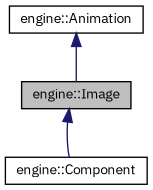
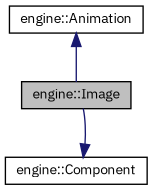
edge "engine::Component" -> "engine::Image": reversed
